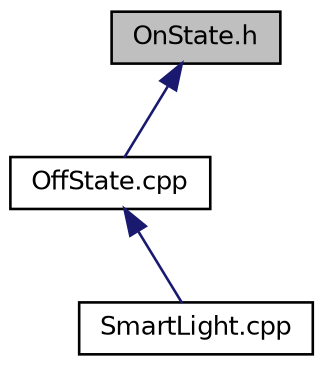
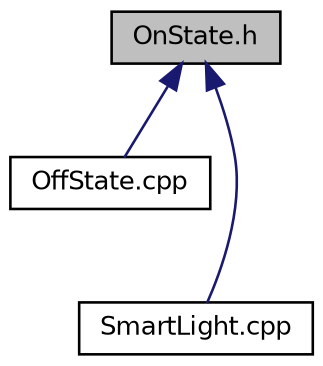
edge "SmartLight.cpp" -> "OffState.cpp": now "SmartLight.cpp" -> "OnState.h"
